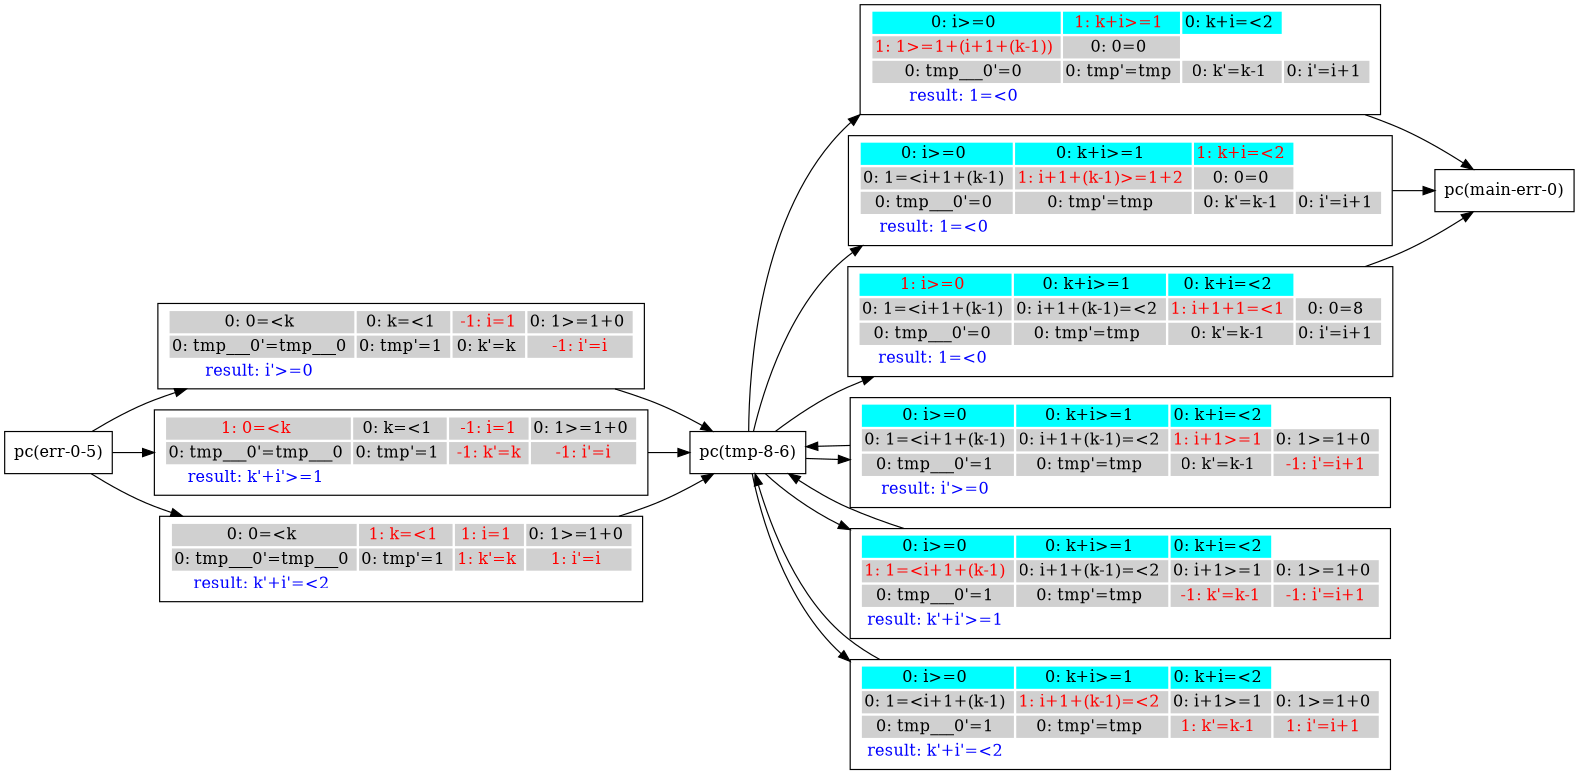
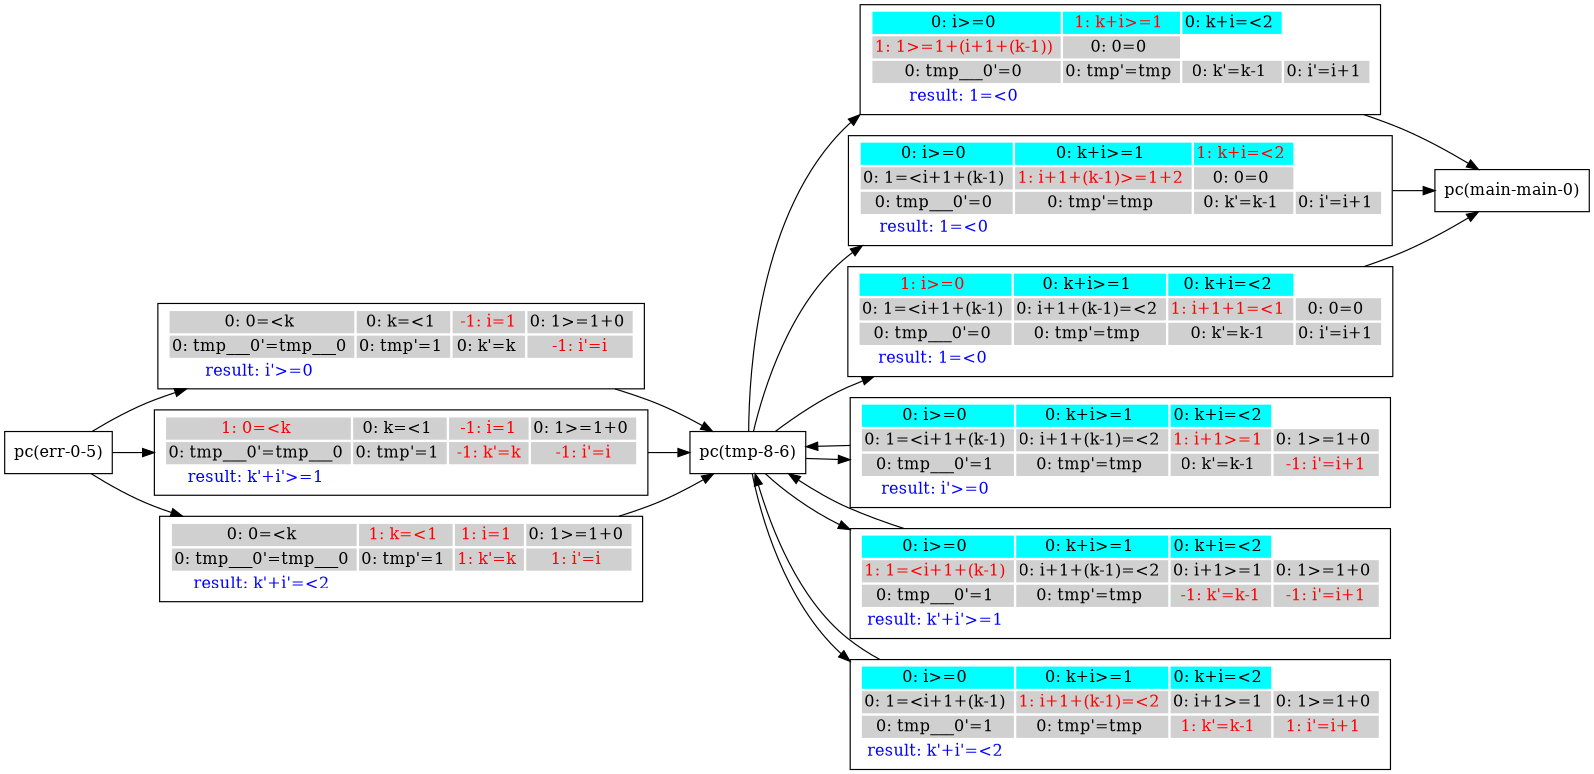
node "pc(main-err-0)": label "pc(main-err-0)" -> "pc(main-main-0)"
node "1: i>=0": text "0: 0=8" -> "0: 0=0"
